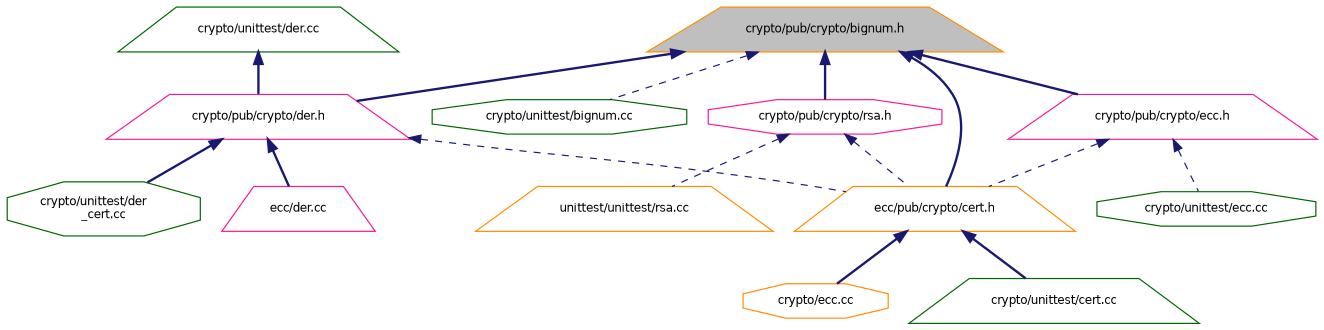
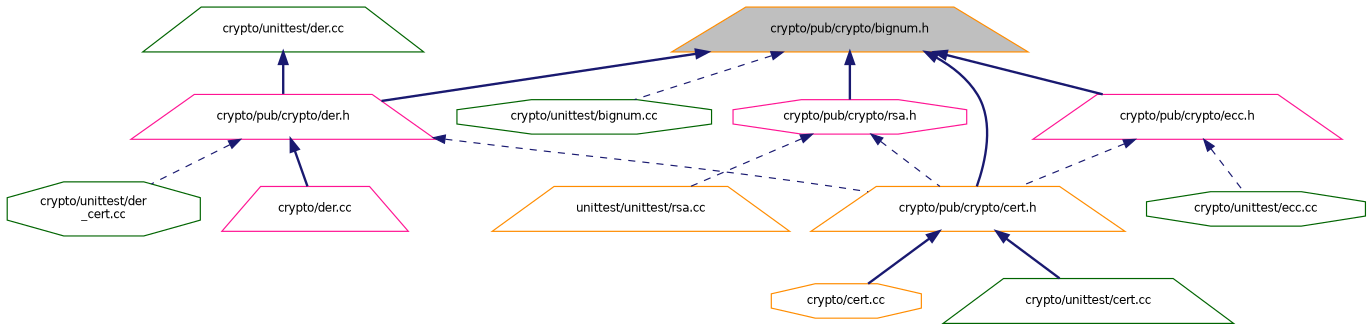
edge "crypto/unittest/der _cert.cc" -> "crypto/pub/crypto/der.h": style bold -> dashed
node "ecc/der.cc": label "ecc/der.cc" -> "crypto/der.cc"
node "ecc/pub/crypto/cert.h": label "ecc/pub/crypto/cert.h" -> "crypto/pub/crypto/cert.h"
node "crypto/ecc.cc": label "crypto/ecc.cc" -> "crypto/cert.cc"
